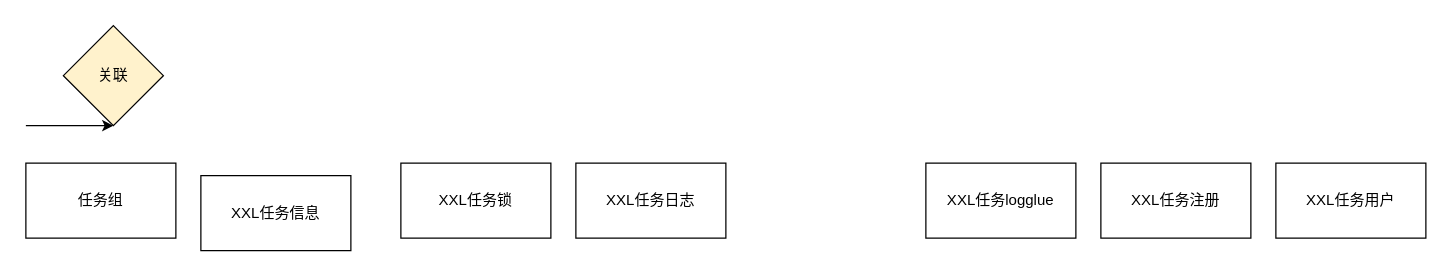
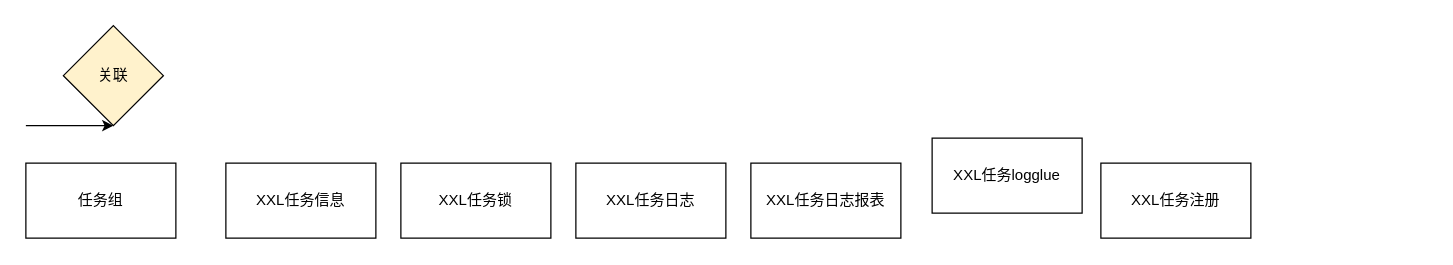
node "XXL任务日志报表": added
node "XXL任务logglue": moved (1001, 201) -> (1007, 176)
node "XXL任务用户": removed
node "XXL任务信息": moved (276, 213) -> (301, 201)
